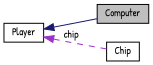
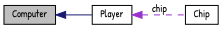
edge "Computer" -> "Player": reversed
